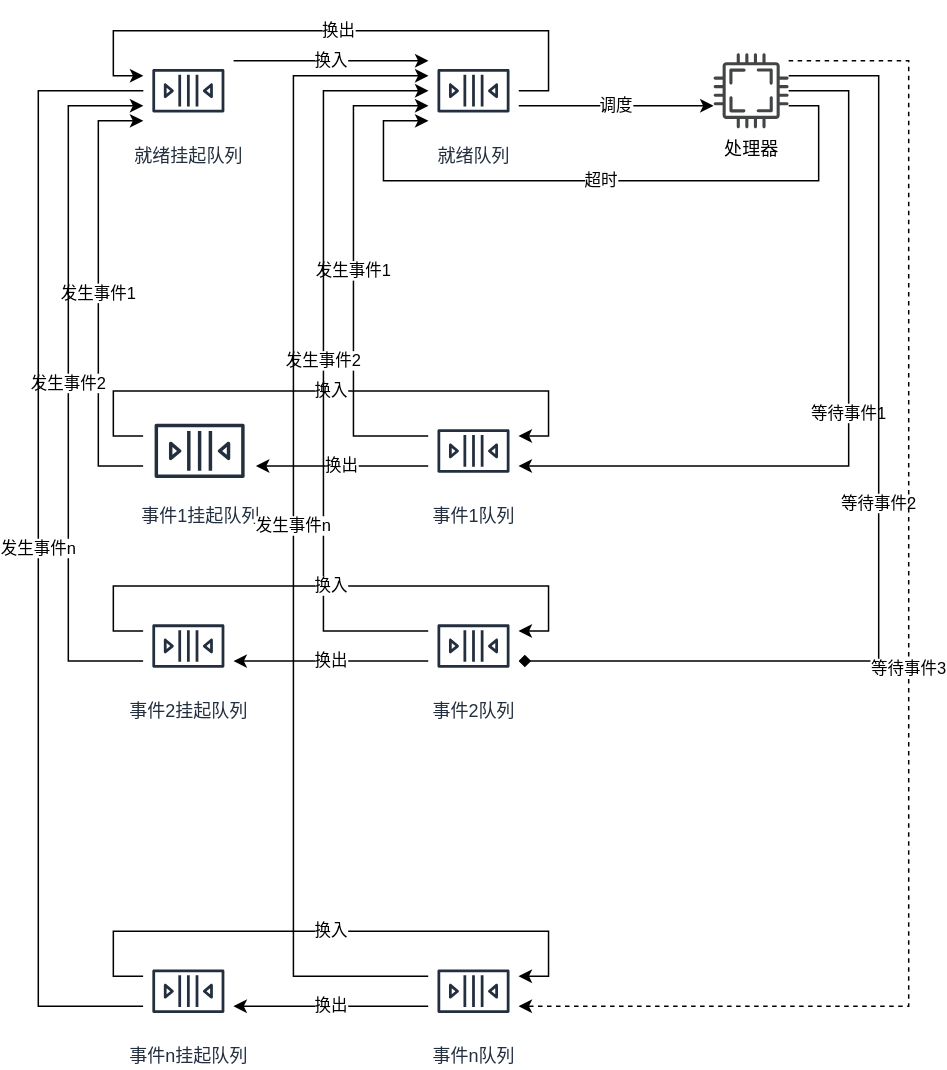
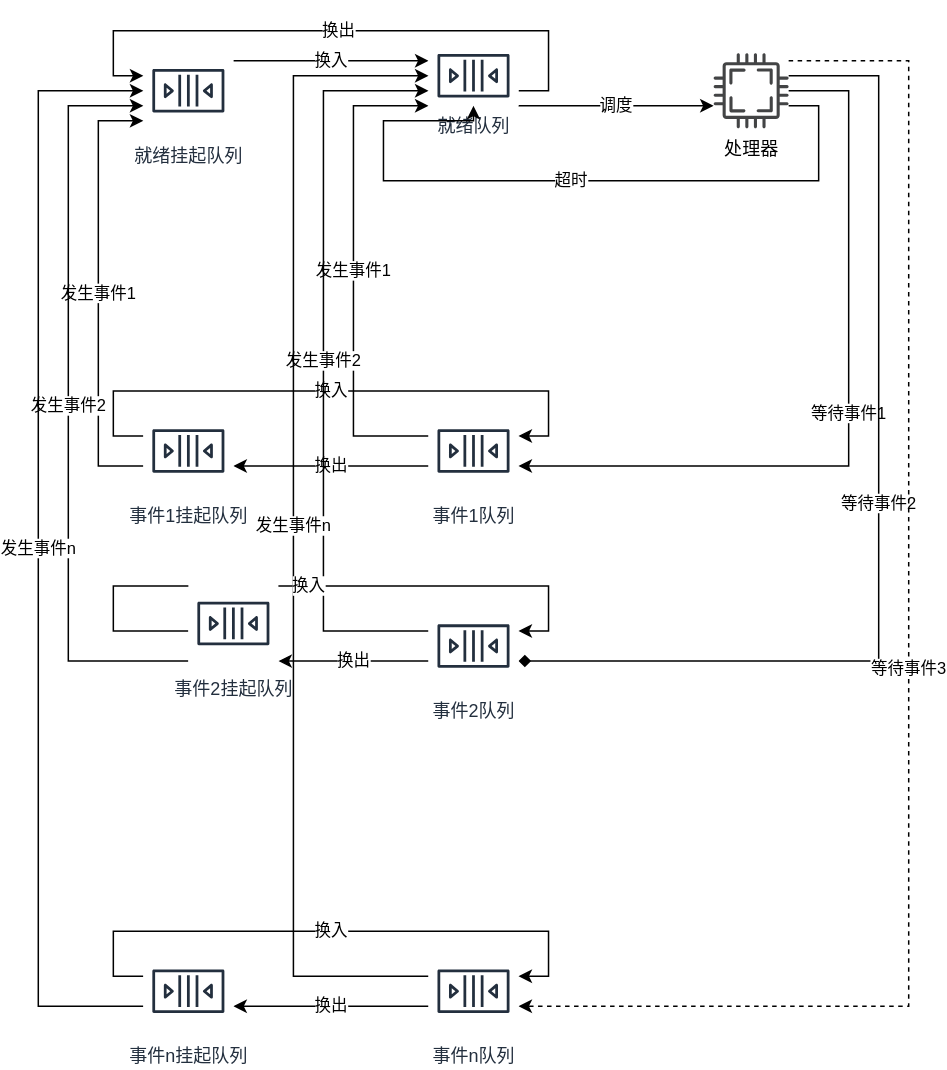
edge "就绪挂起队列" -- "事件n挂起队列": arrowhead none -> classic
node "就绪队列": size 90x90 -> 90x60
node "事件1挂起队列": size 113x90 -> 90x90
node "事件2挂起队列": moved (188, 646) -> (233, 623)
